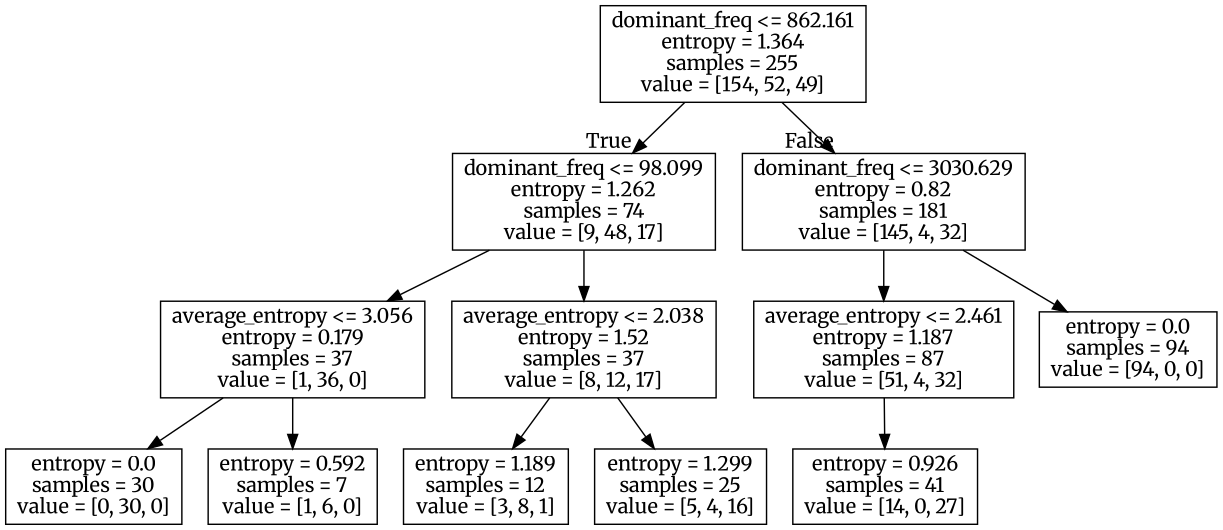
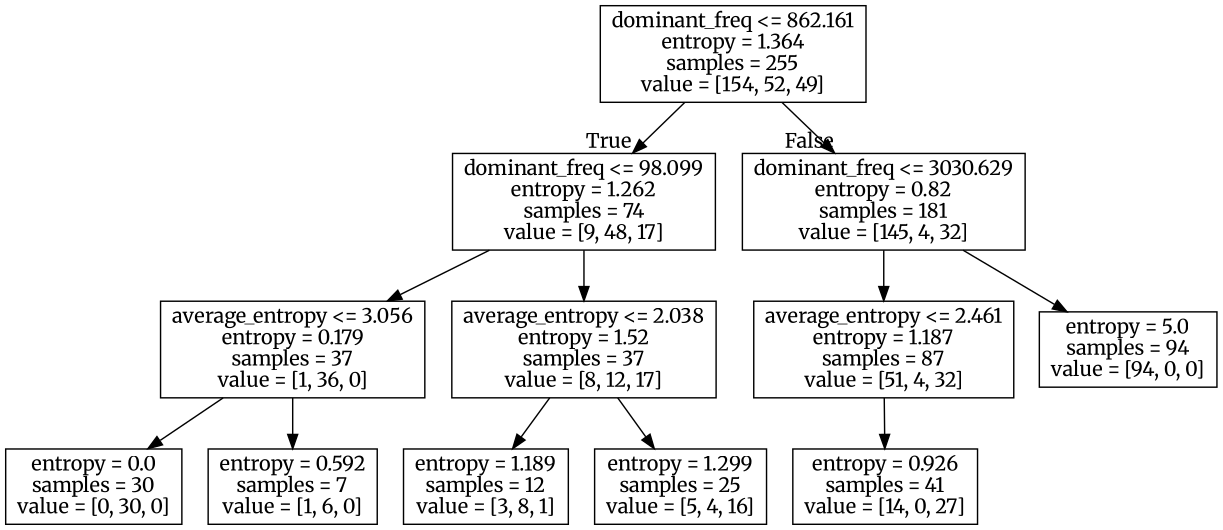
node "entropy = 0.0 samples = 94 value = [94, 0, 0]": label "entropy = 0.0 samples = 94 value = [94, 0, 0]" -> "entropy = 5.0 samples = 94 value = [94, 0, 0]"
